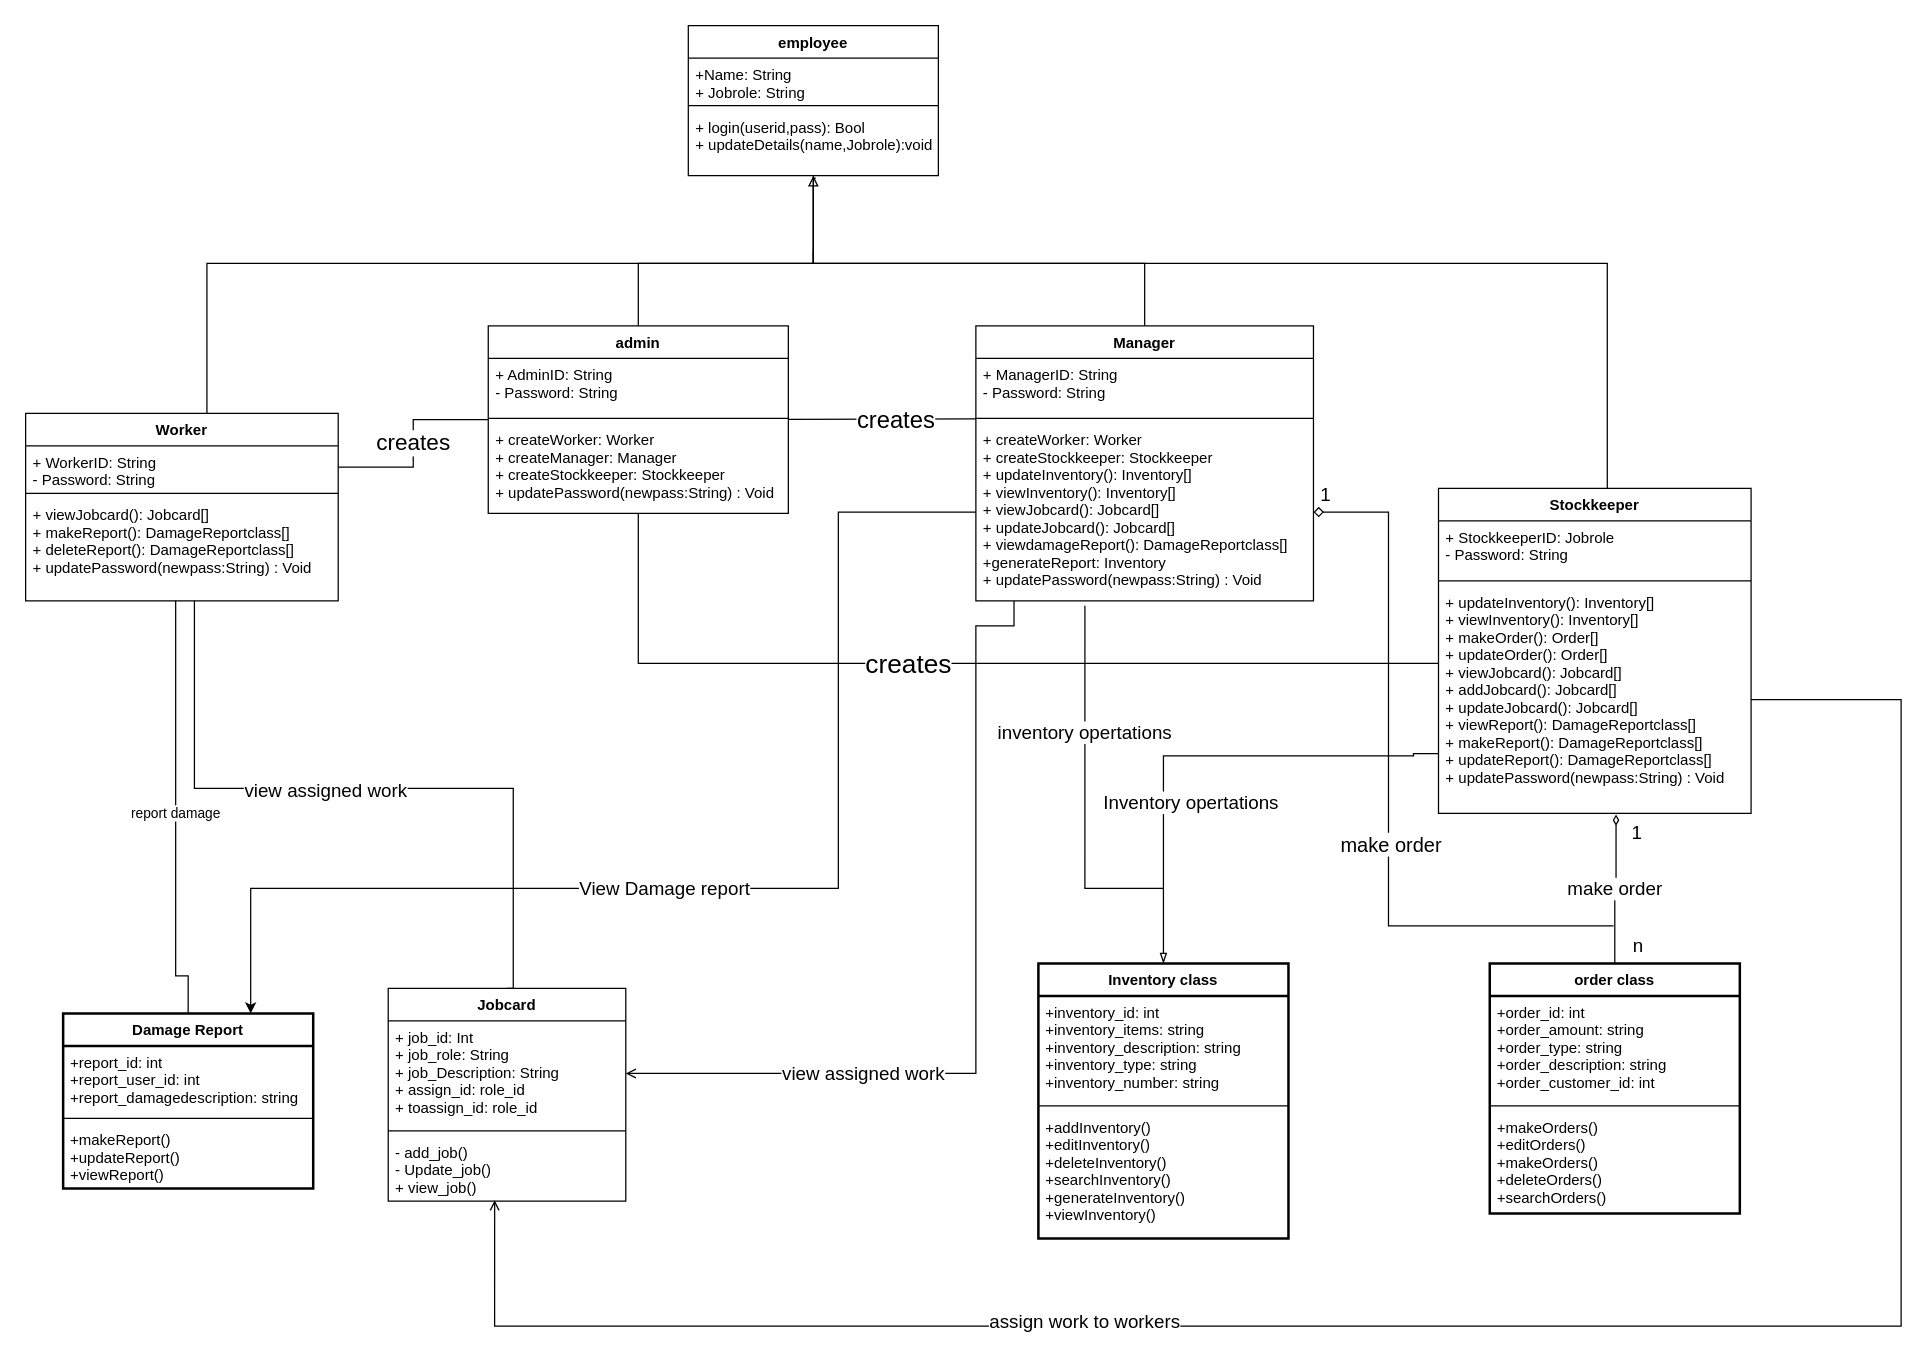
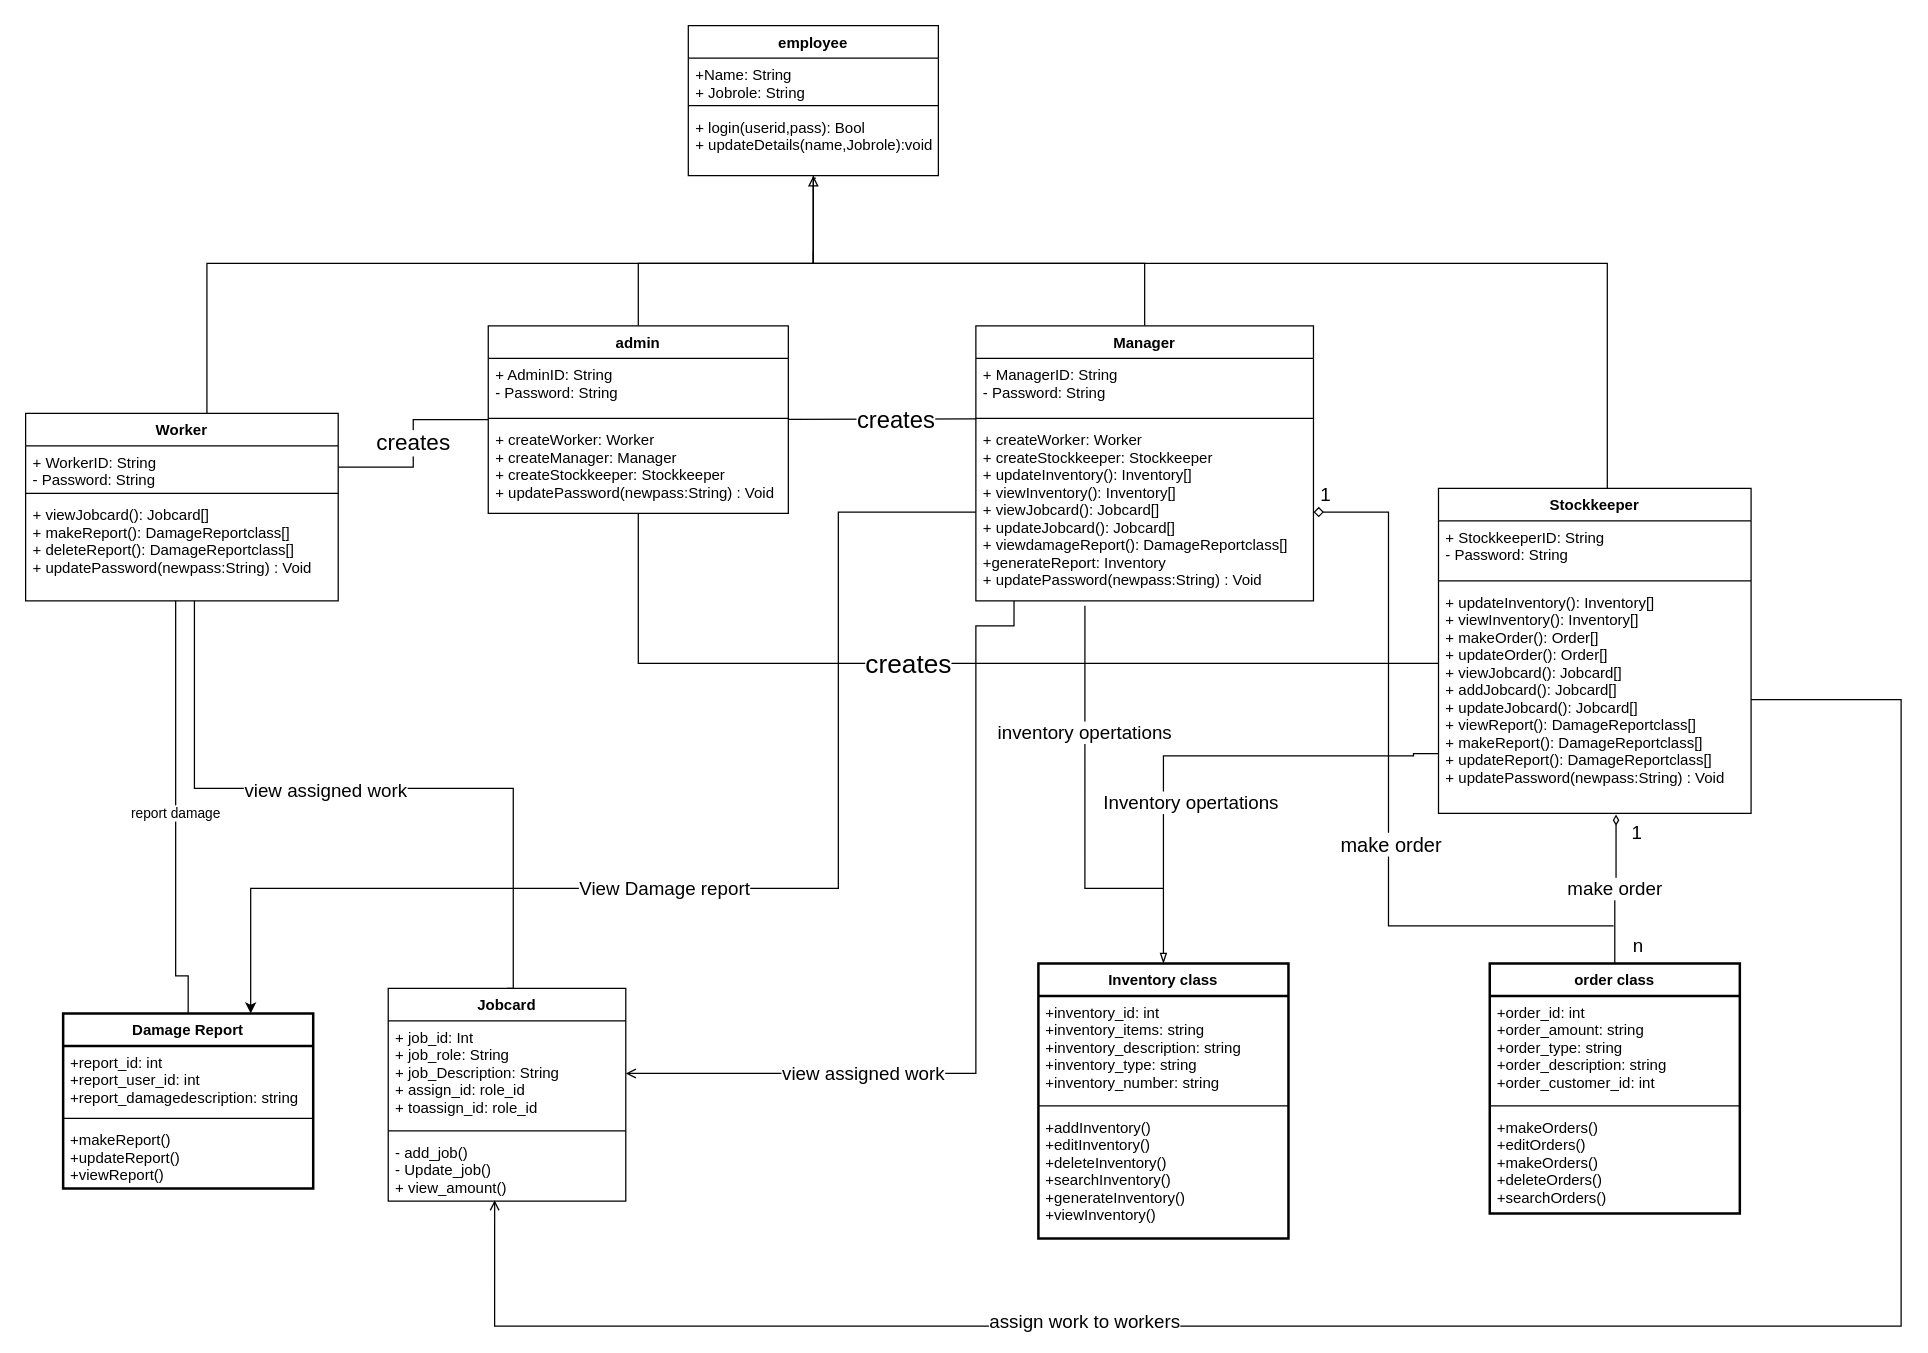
node "+ StockkeeperID: Jobrole - Password: String": label "+ StockkeeperID: Jobrole - Password: String" -> "+ StockkeeperID: String - Password: String"
node "- add_job() - Update_job() + view_job()": label "- add_job() - Update_job() + view_job()" -> "- add_job() - Update_job() + view_amount()"
